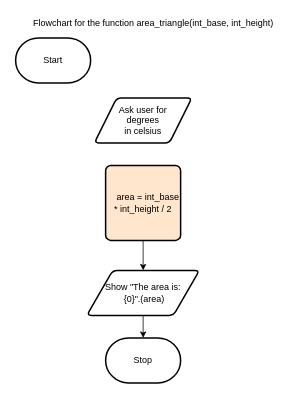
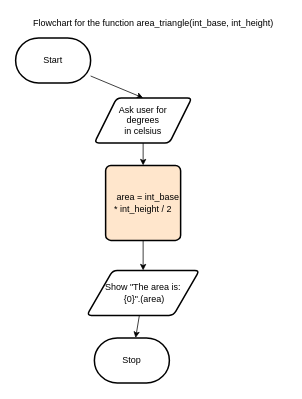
edge "Start" -> "Ask user for degrees in celsius": added
edge "Ask user for degrees in celsius" -> "area = int_base * int_height / 2": added
node "Stop": moved (143, 360) -> (132, 360)
